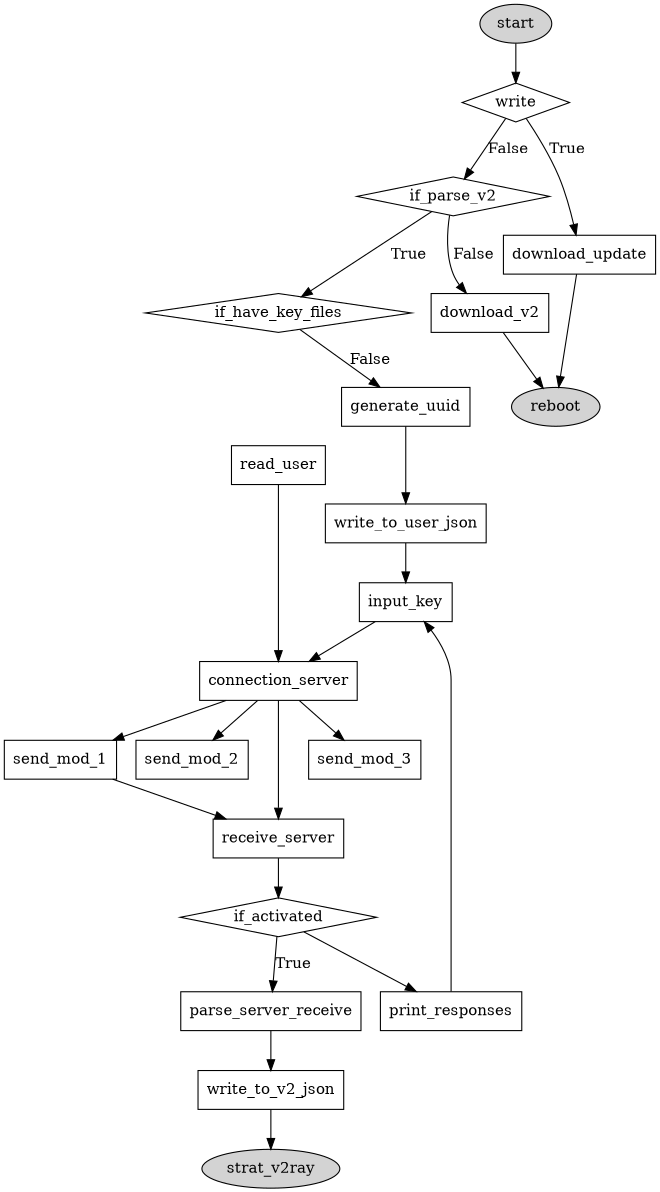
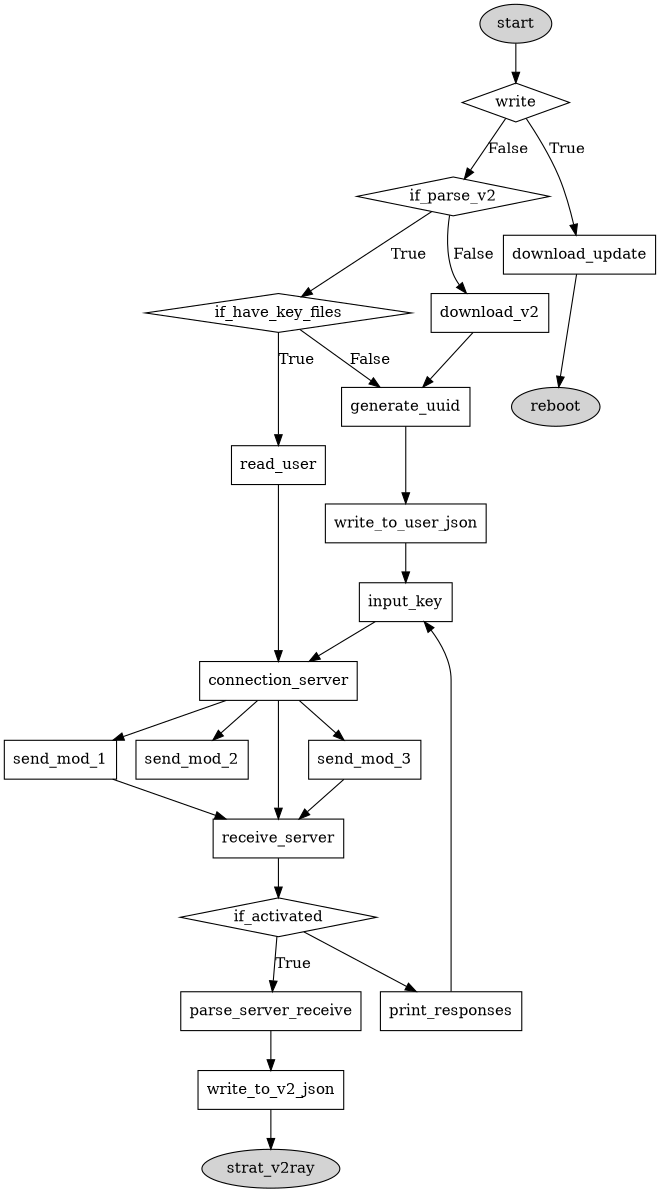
edge "download_v2" -> "reboot": now "download_v2" -> "generate_uuid"
edge "if_have_key_files" -> "read_user": added, label "True"
edge "send_mod_3" -> "receive_server": added
